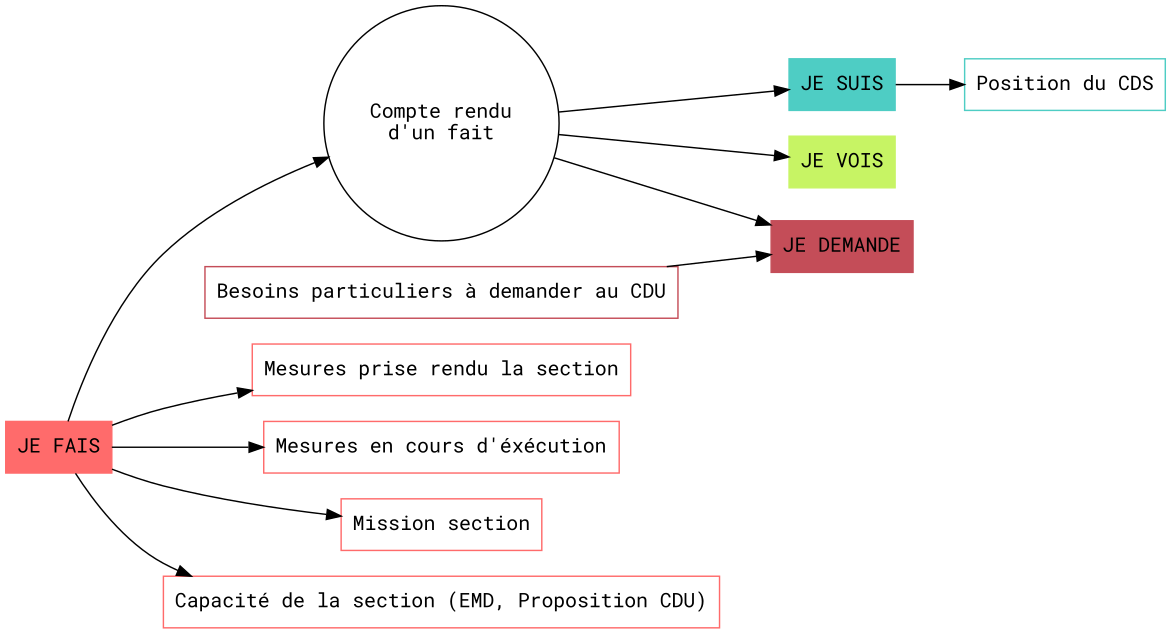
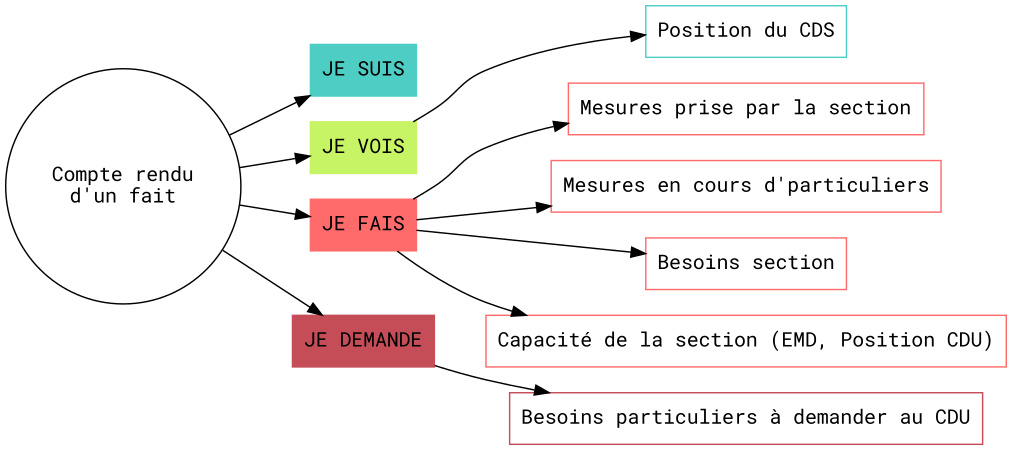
edge "JE SUIS" -> "Position du CDS": now "JE VOIS" -> "Position du CDS"
edge "JE FAIS" -> "Compte rendu d'un fait": reversed
edge "Besoins particuliers à demander au CDU" -> "JE DEMANDE": reversed
node "Mesures prise rendu la section": label "Mesures prise rendu la section" -> "Mesures prise par la section"
node "Mesures en cours d'éxécution": label "Mesures en cours d'éxécution" -> "Mesures en cours d'particuliers"
node "Mission section": label "Mission section" -> "Besoins section"
node "Capacité de la section (EMD, Proposition CDU)": label "Capacité de la section (EMD, Proposition CDU)" -> "Capacité de la section (EMD, Position CDU)"
